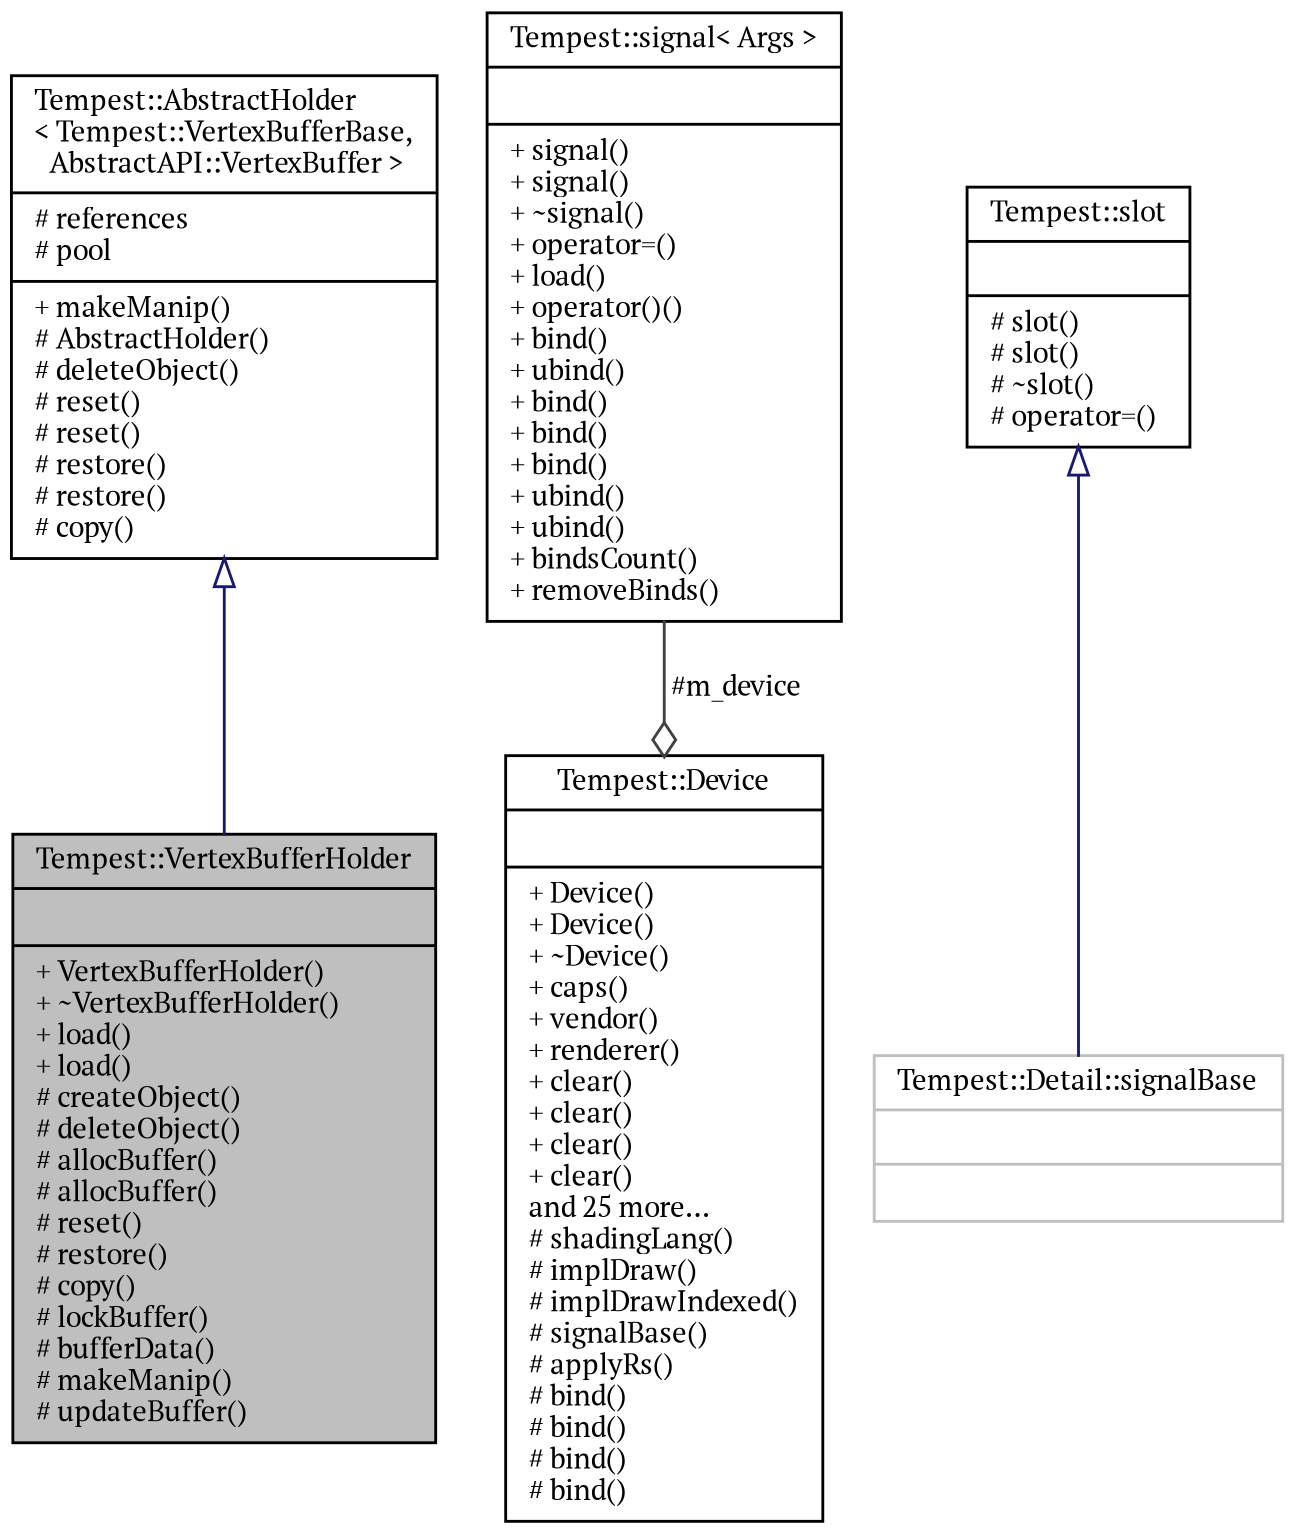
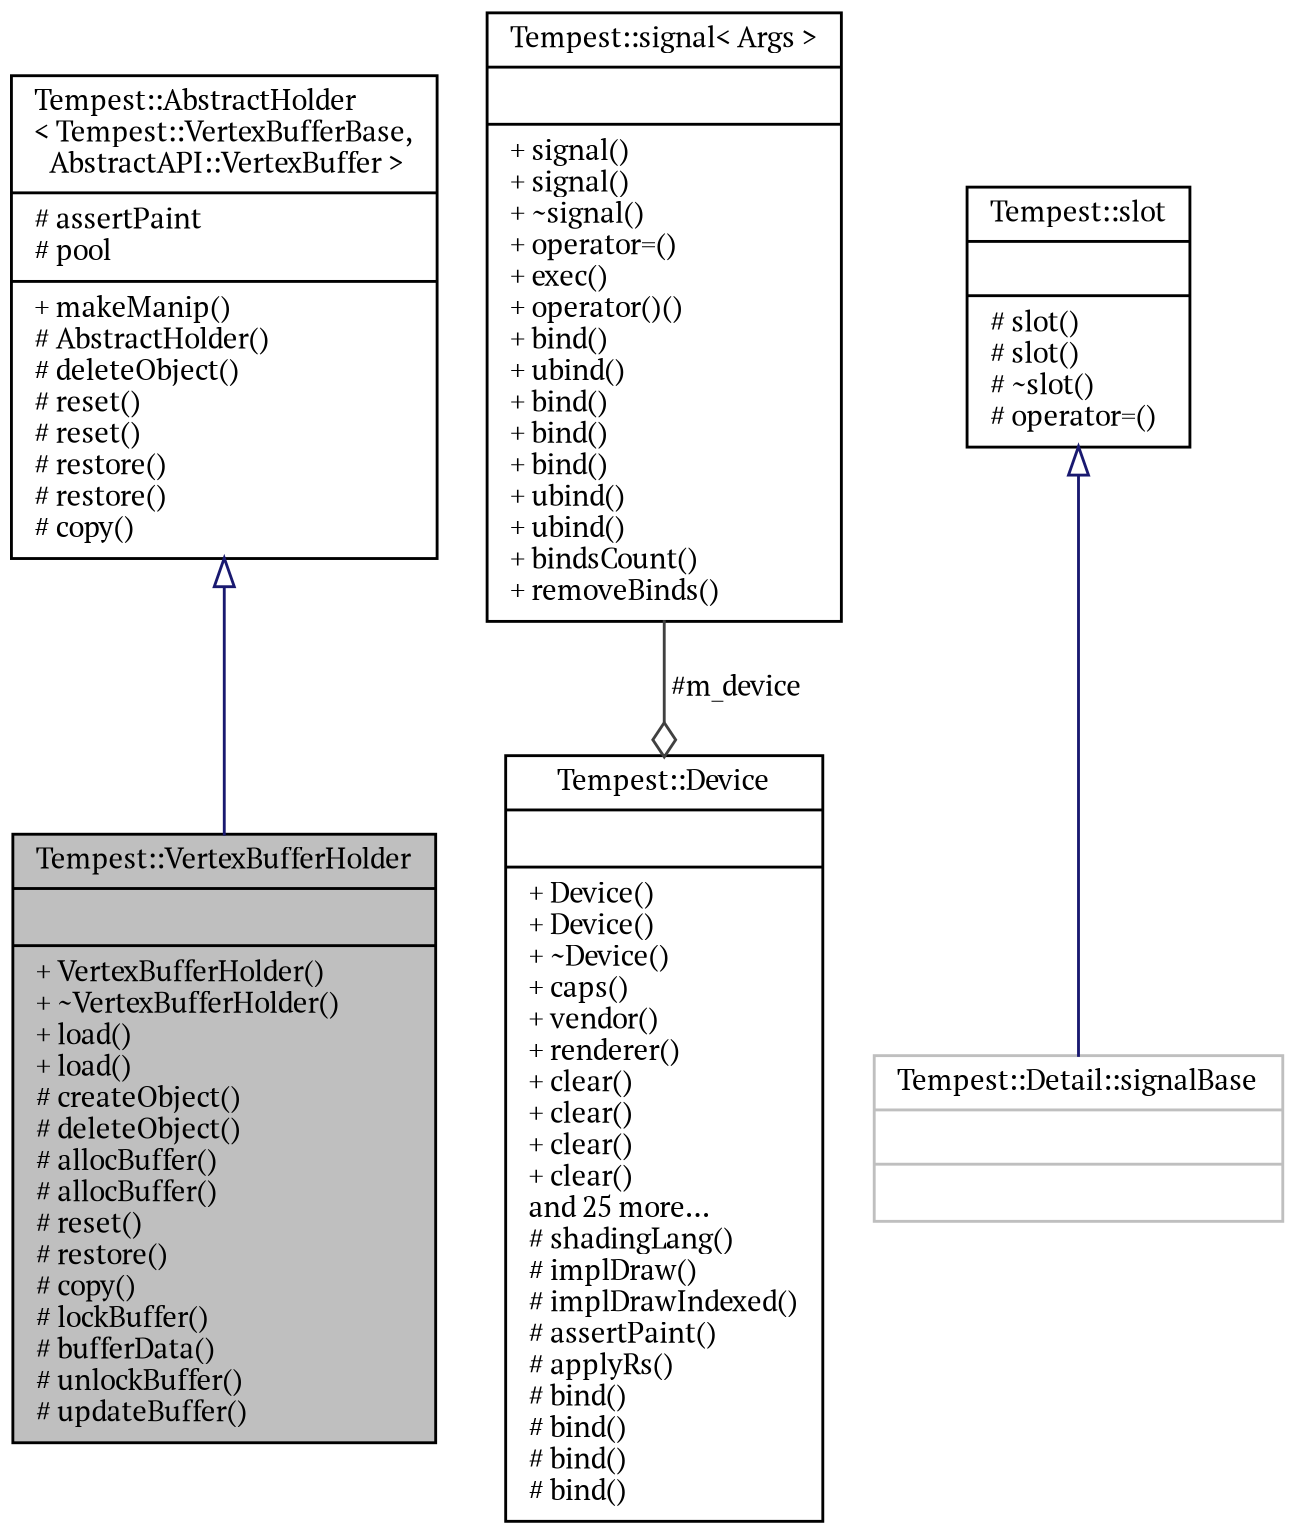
node "Tempest::AbstractHolder": text "# references" -> "# assertPaint"
node "Tempest::signal< Args >": text "+ load()" -> "+ exec()"
node "Tempest::Device": text "# signalBase()" -> "# assertPaint()"
node "Tempest::VertexBufferHolder": text "# makeManip()" -> "# unlockBuffer()"
